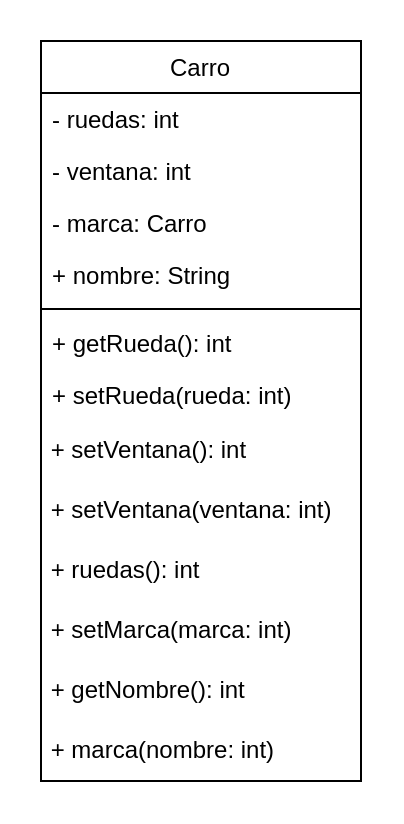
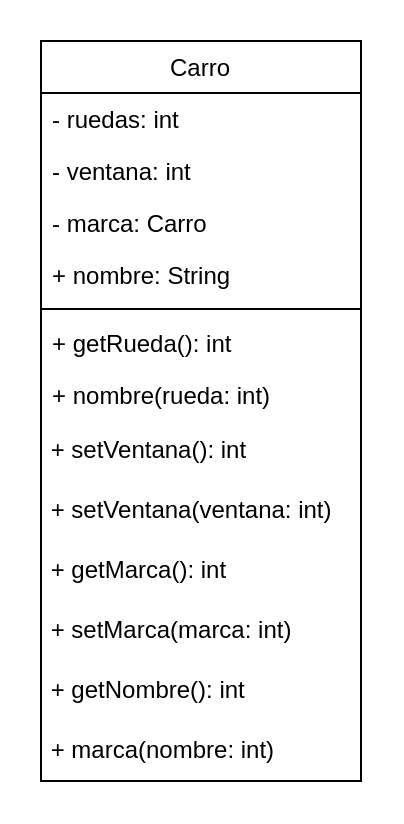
node "+ setRueda(rueda: int)": label "+ setRueda(rueda: int)" -> "+ nombre(rueda: int)"
node "+ ruedas(): int": label "+ ruedas(): int" -> "+ getMarca(): int"
